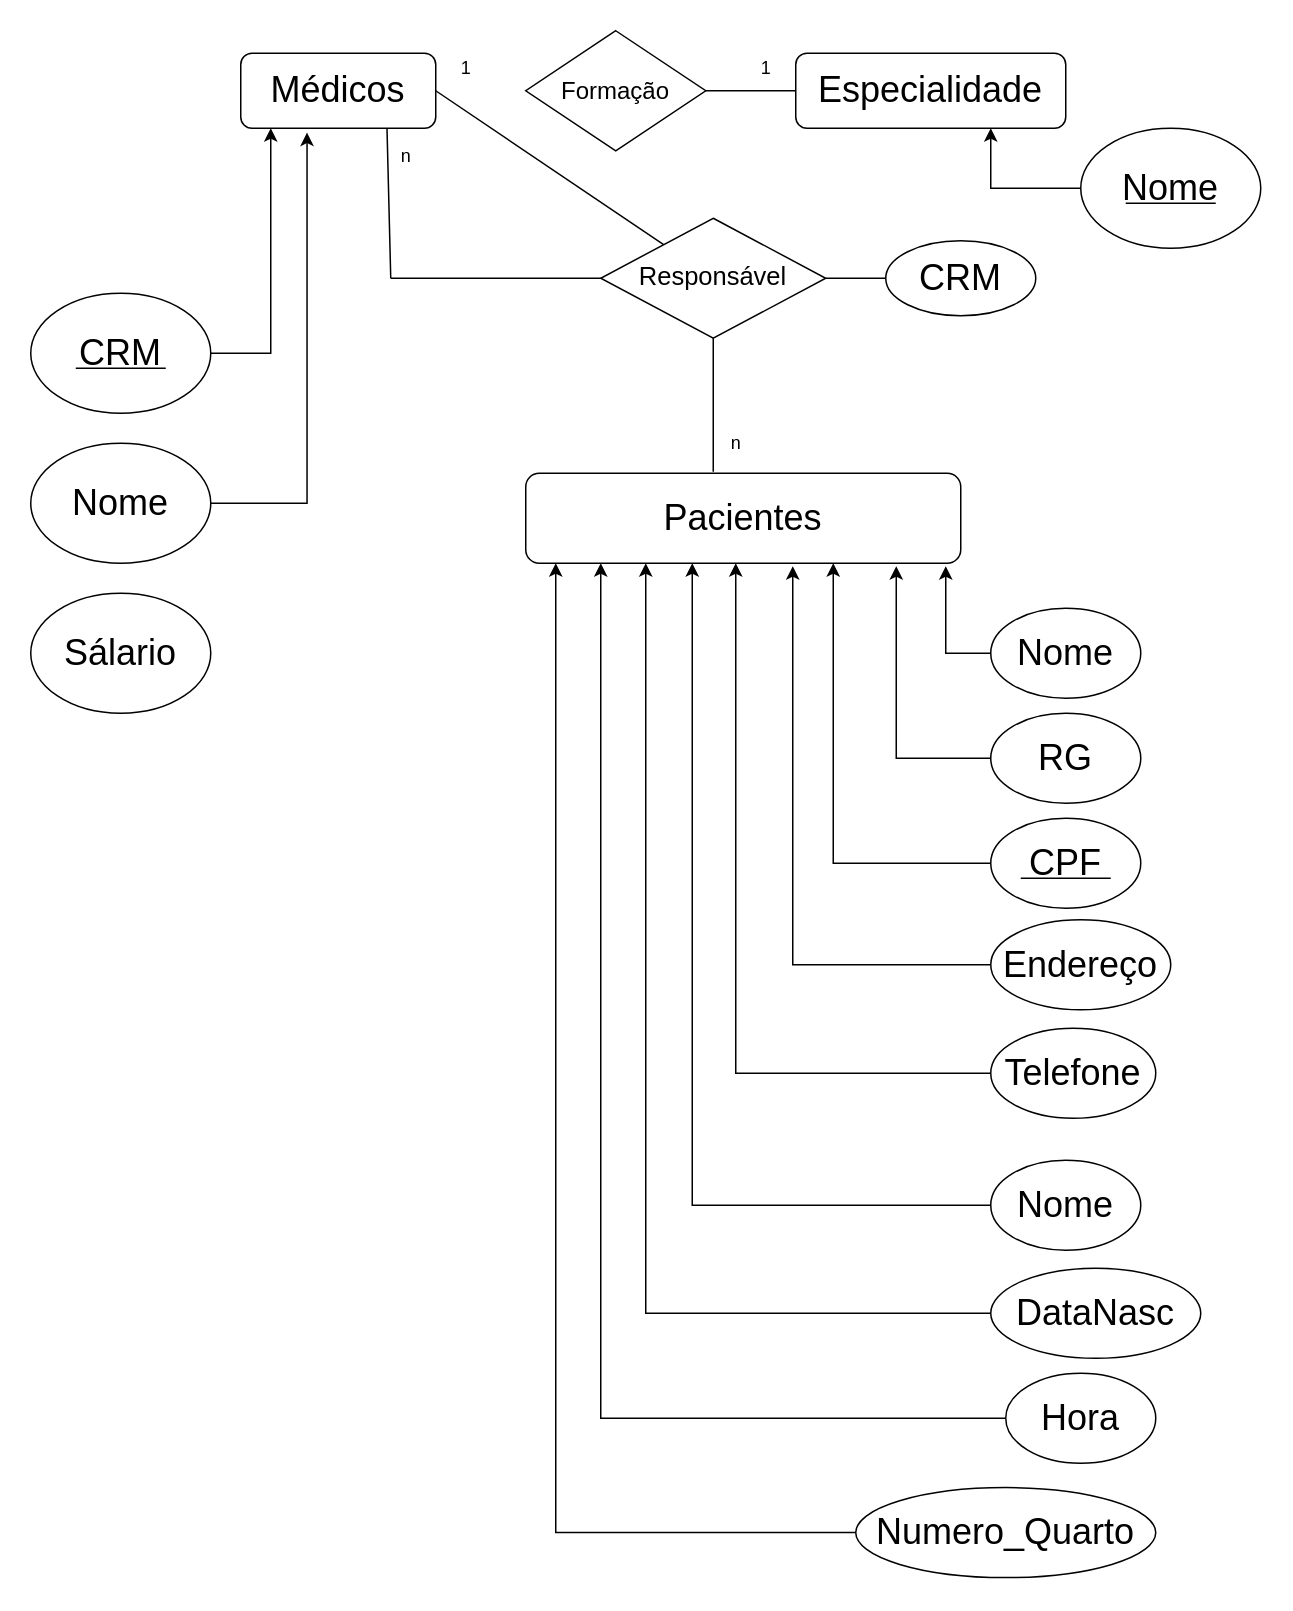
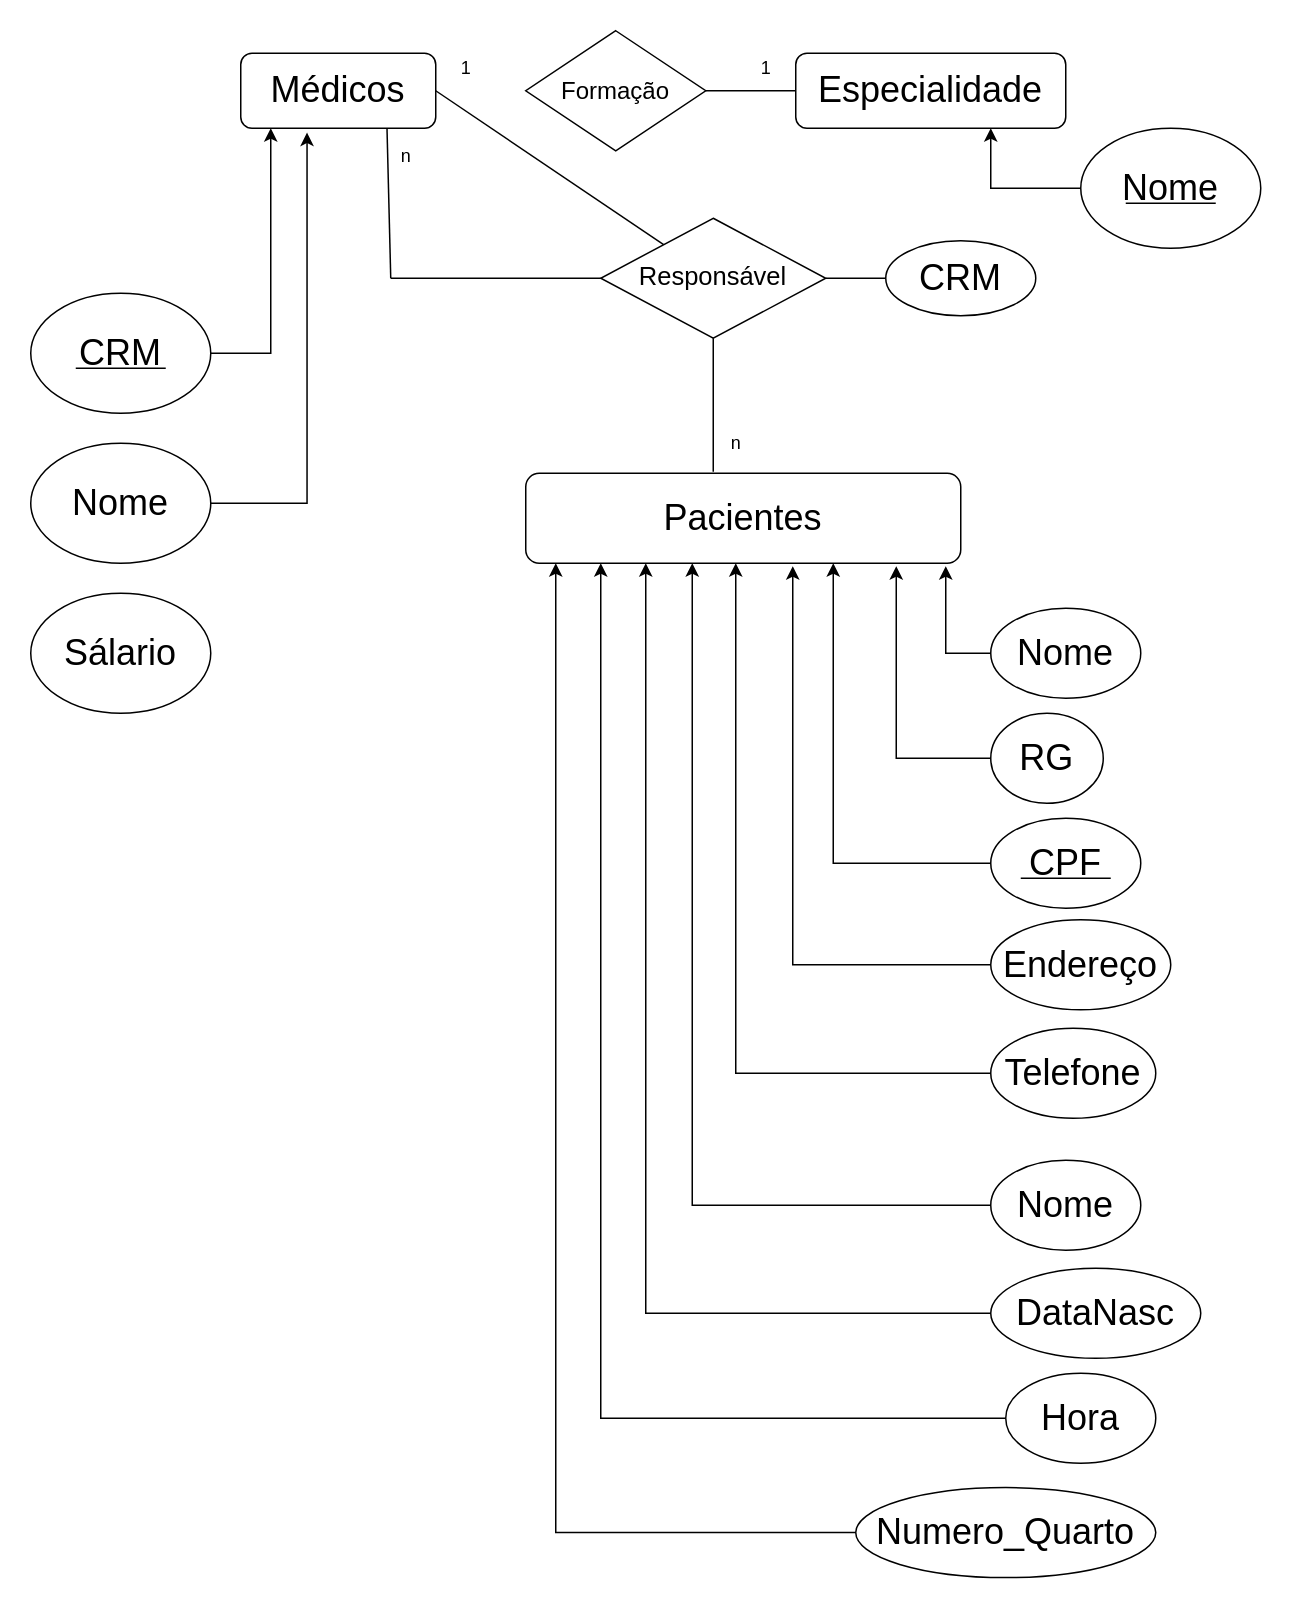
node "RG": size 150x90 -> 113x90
